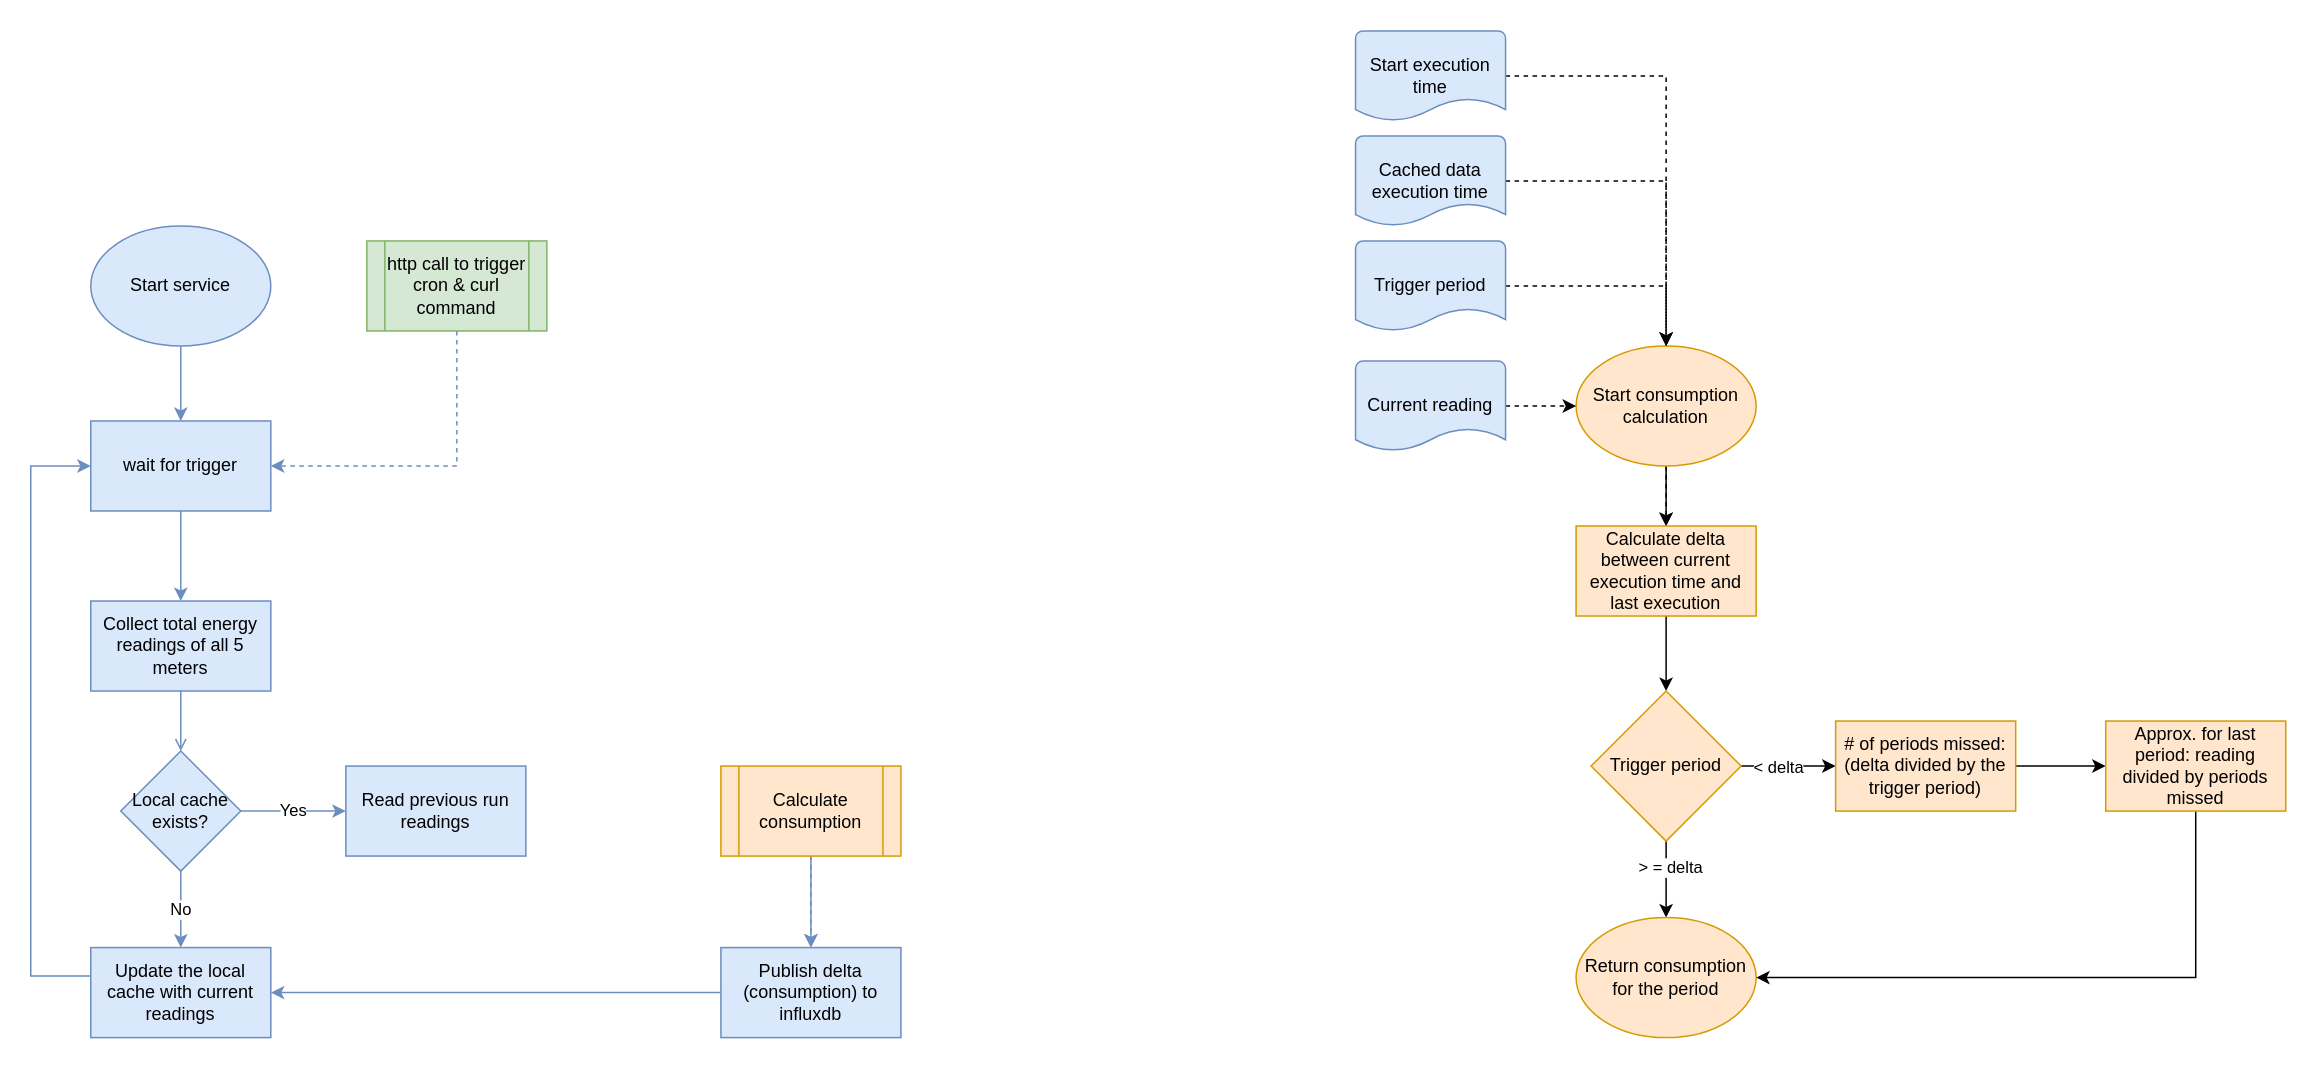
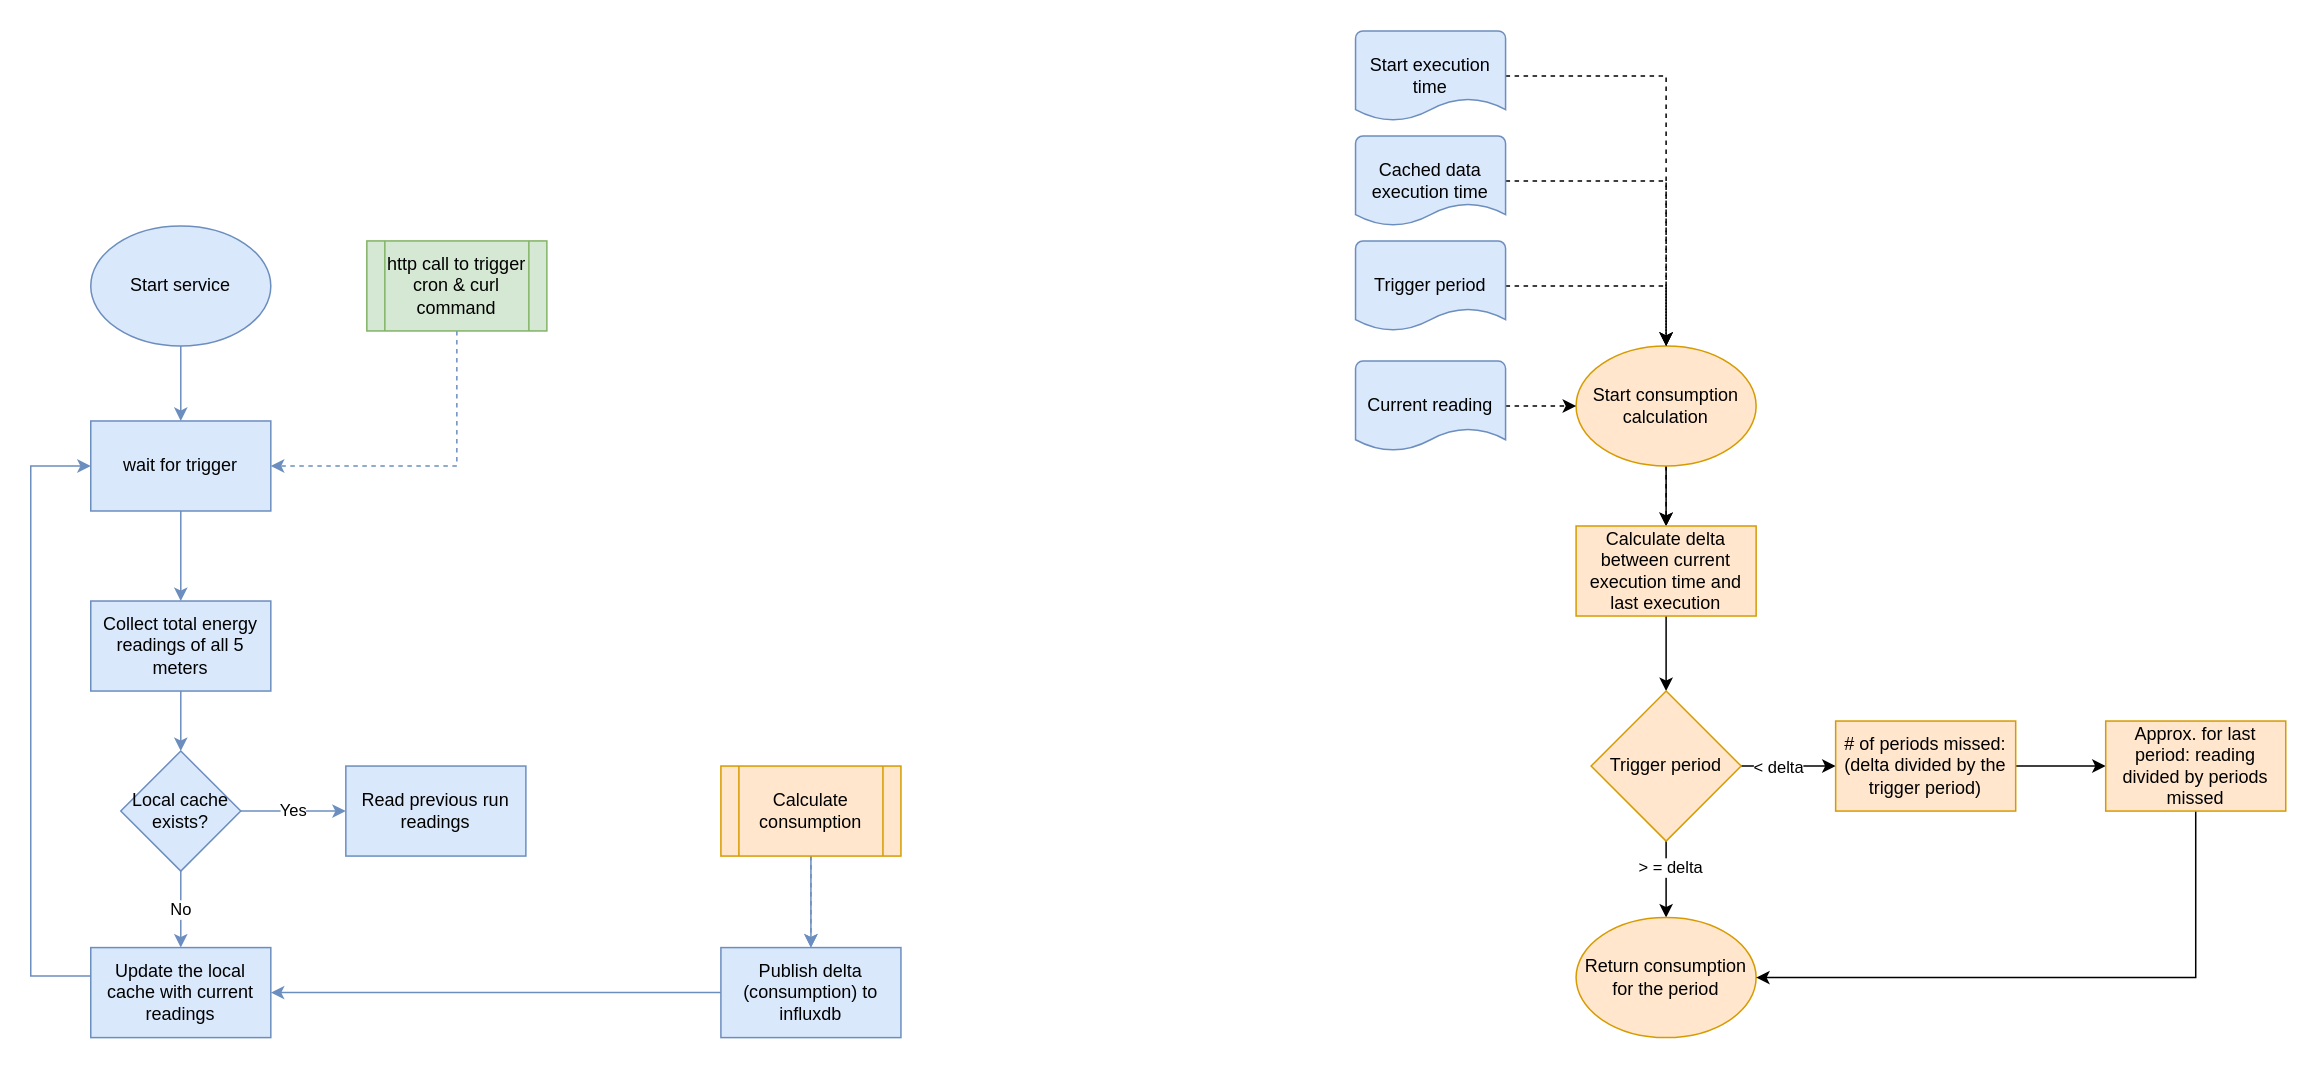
edge "Collect total energy readings of all 5 meters" -> "Local cache exists?": arrowhead open -> classic
